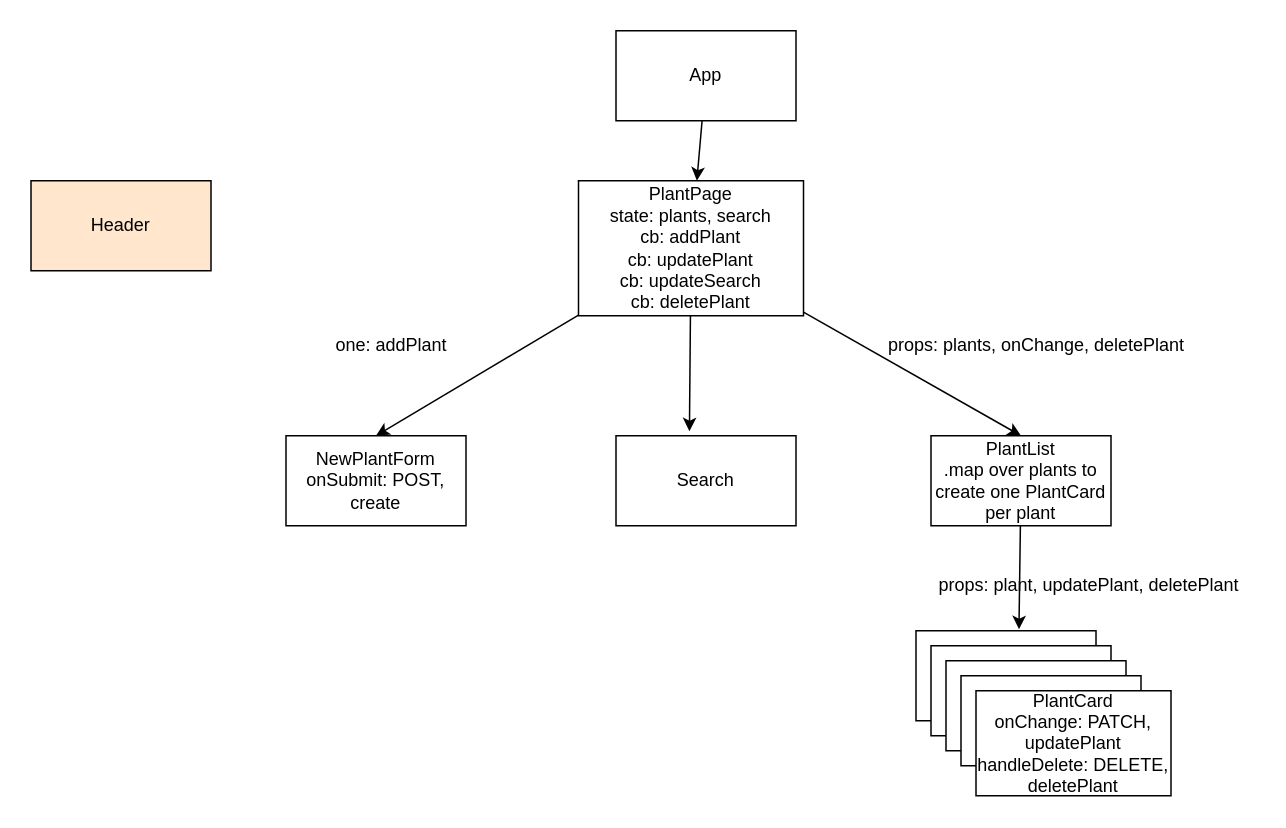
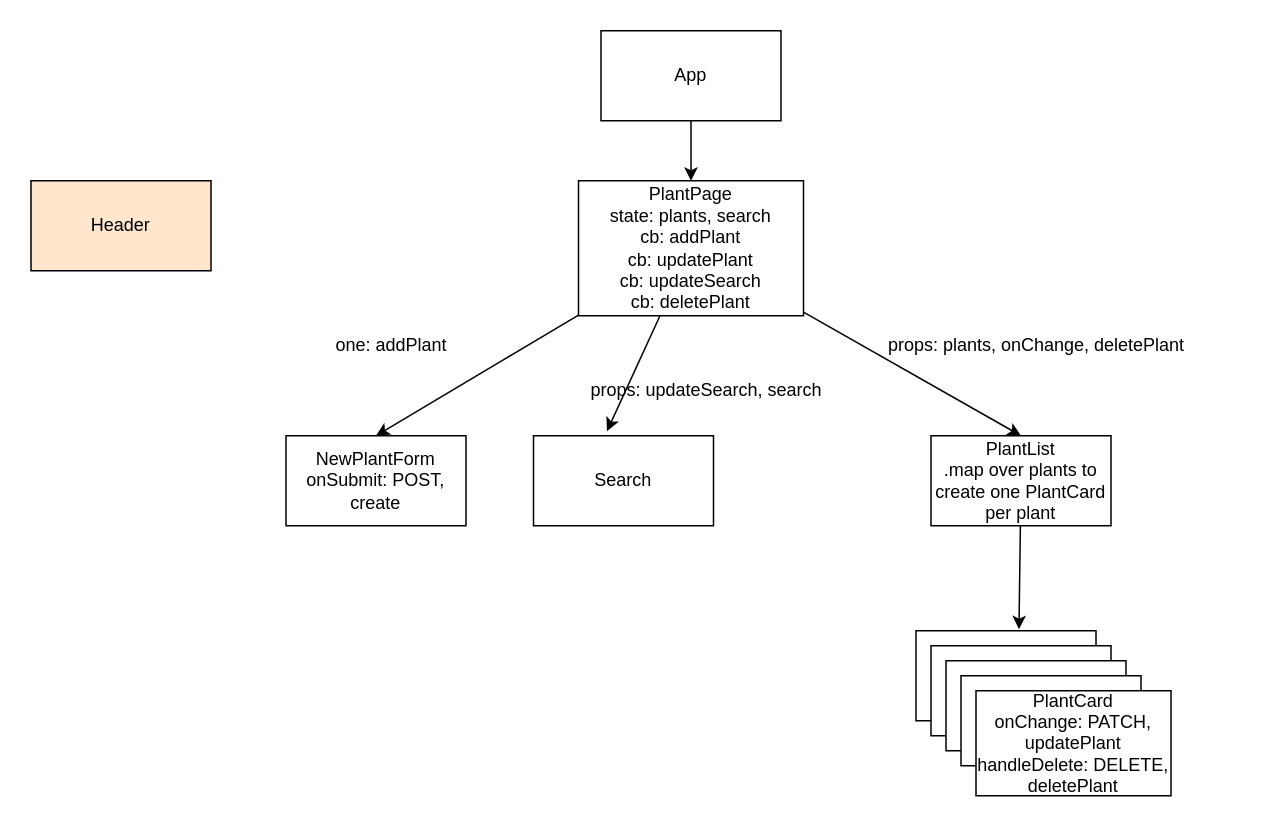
node "App": moved (706, 76) -> (691, 76)
node "props: updateSearch, search": added
node "Search": moved (706, 481) -> (623, 481)
node "props: plant, updatePlant, deletePlant": removed
